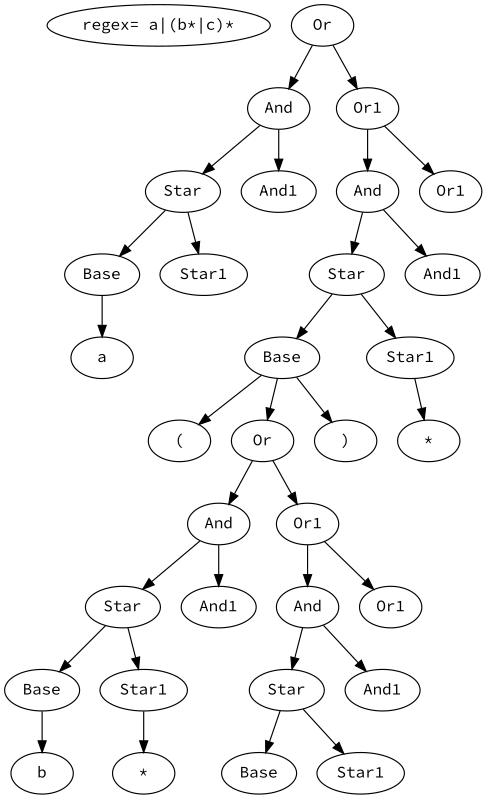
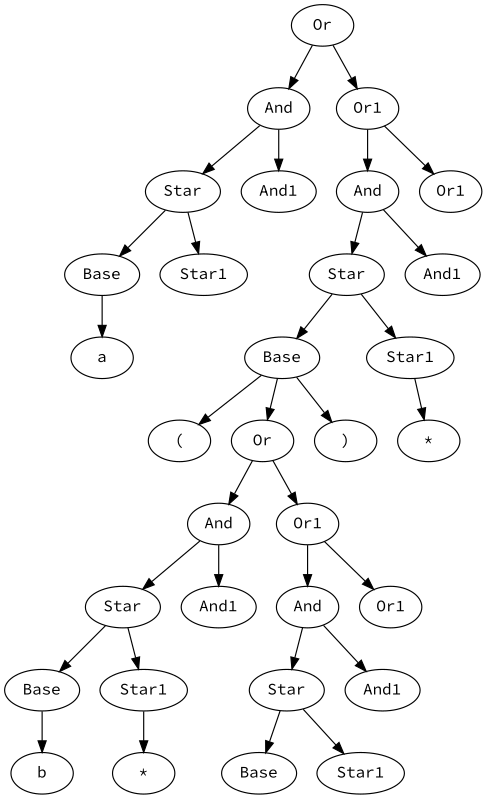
node "regex= a|(b*|c)*": removed
